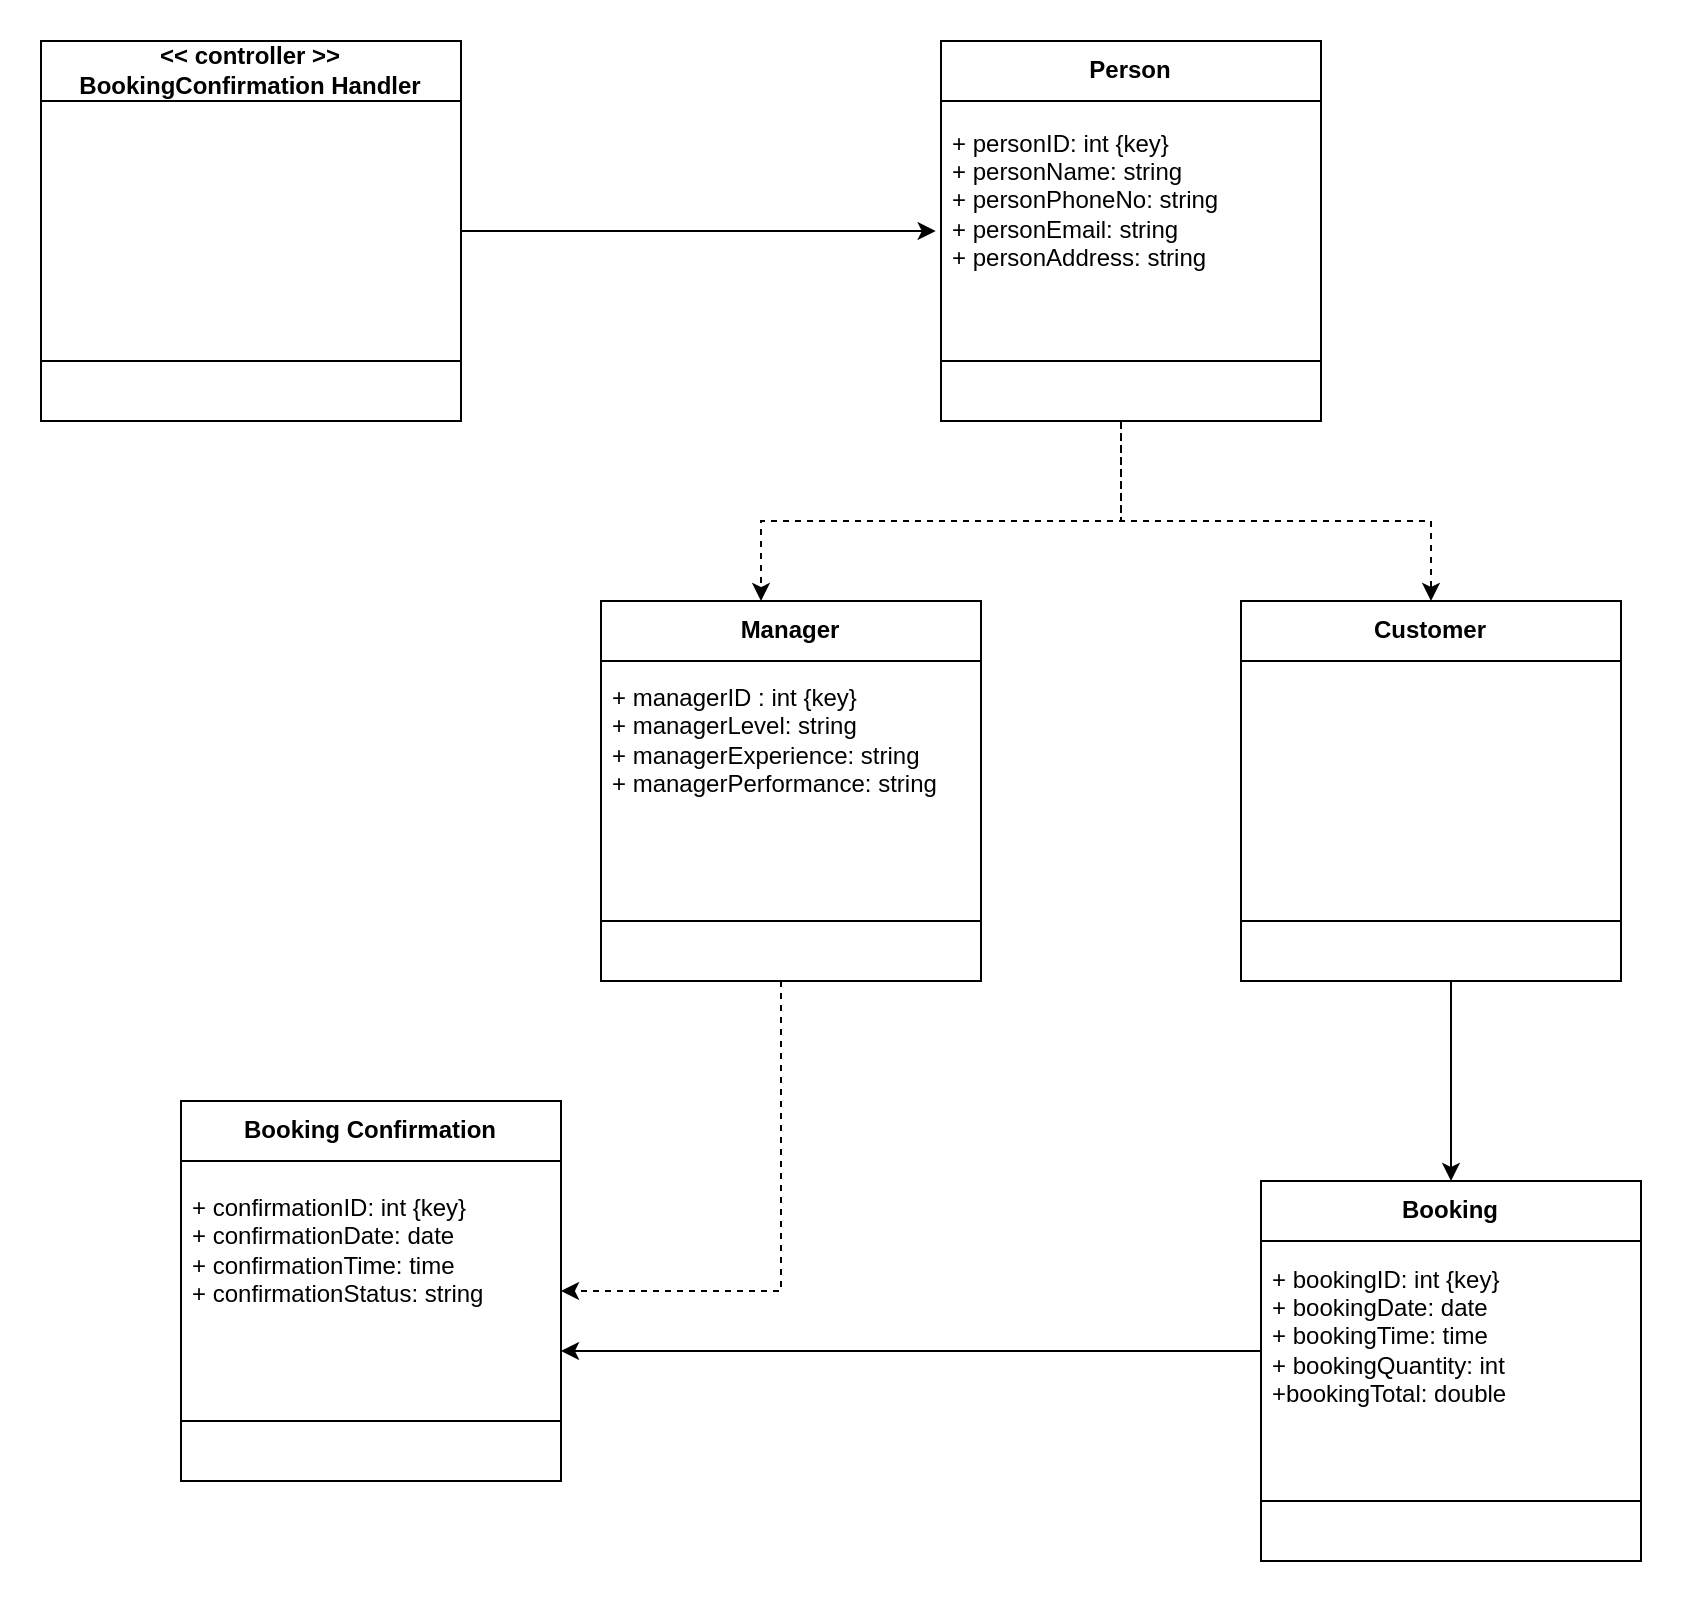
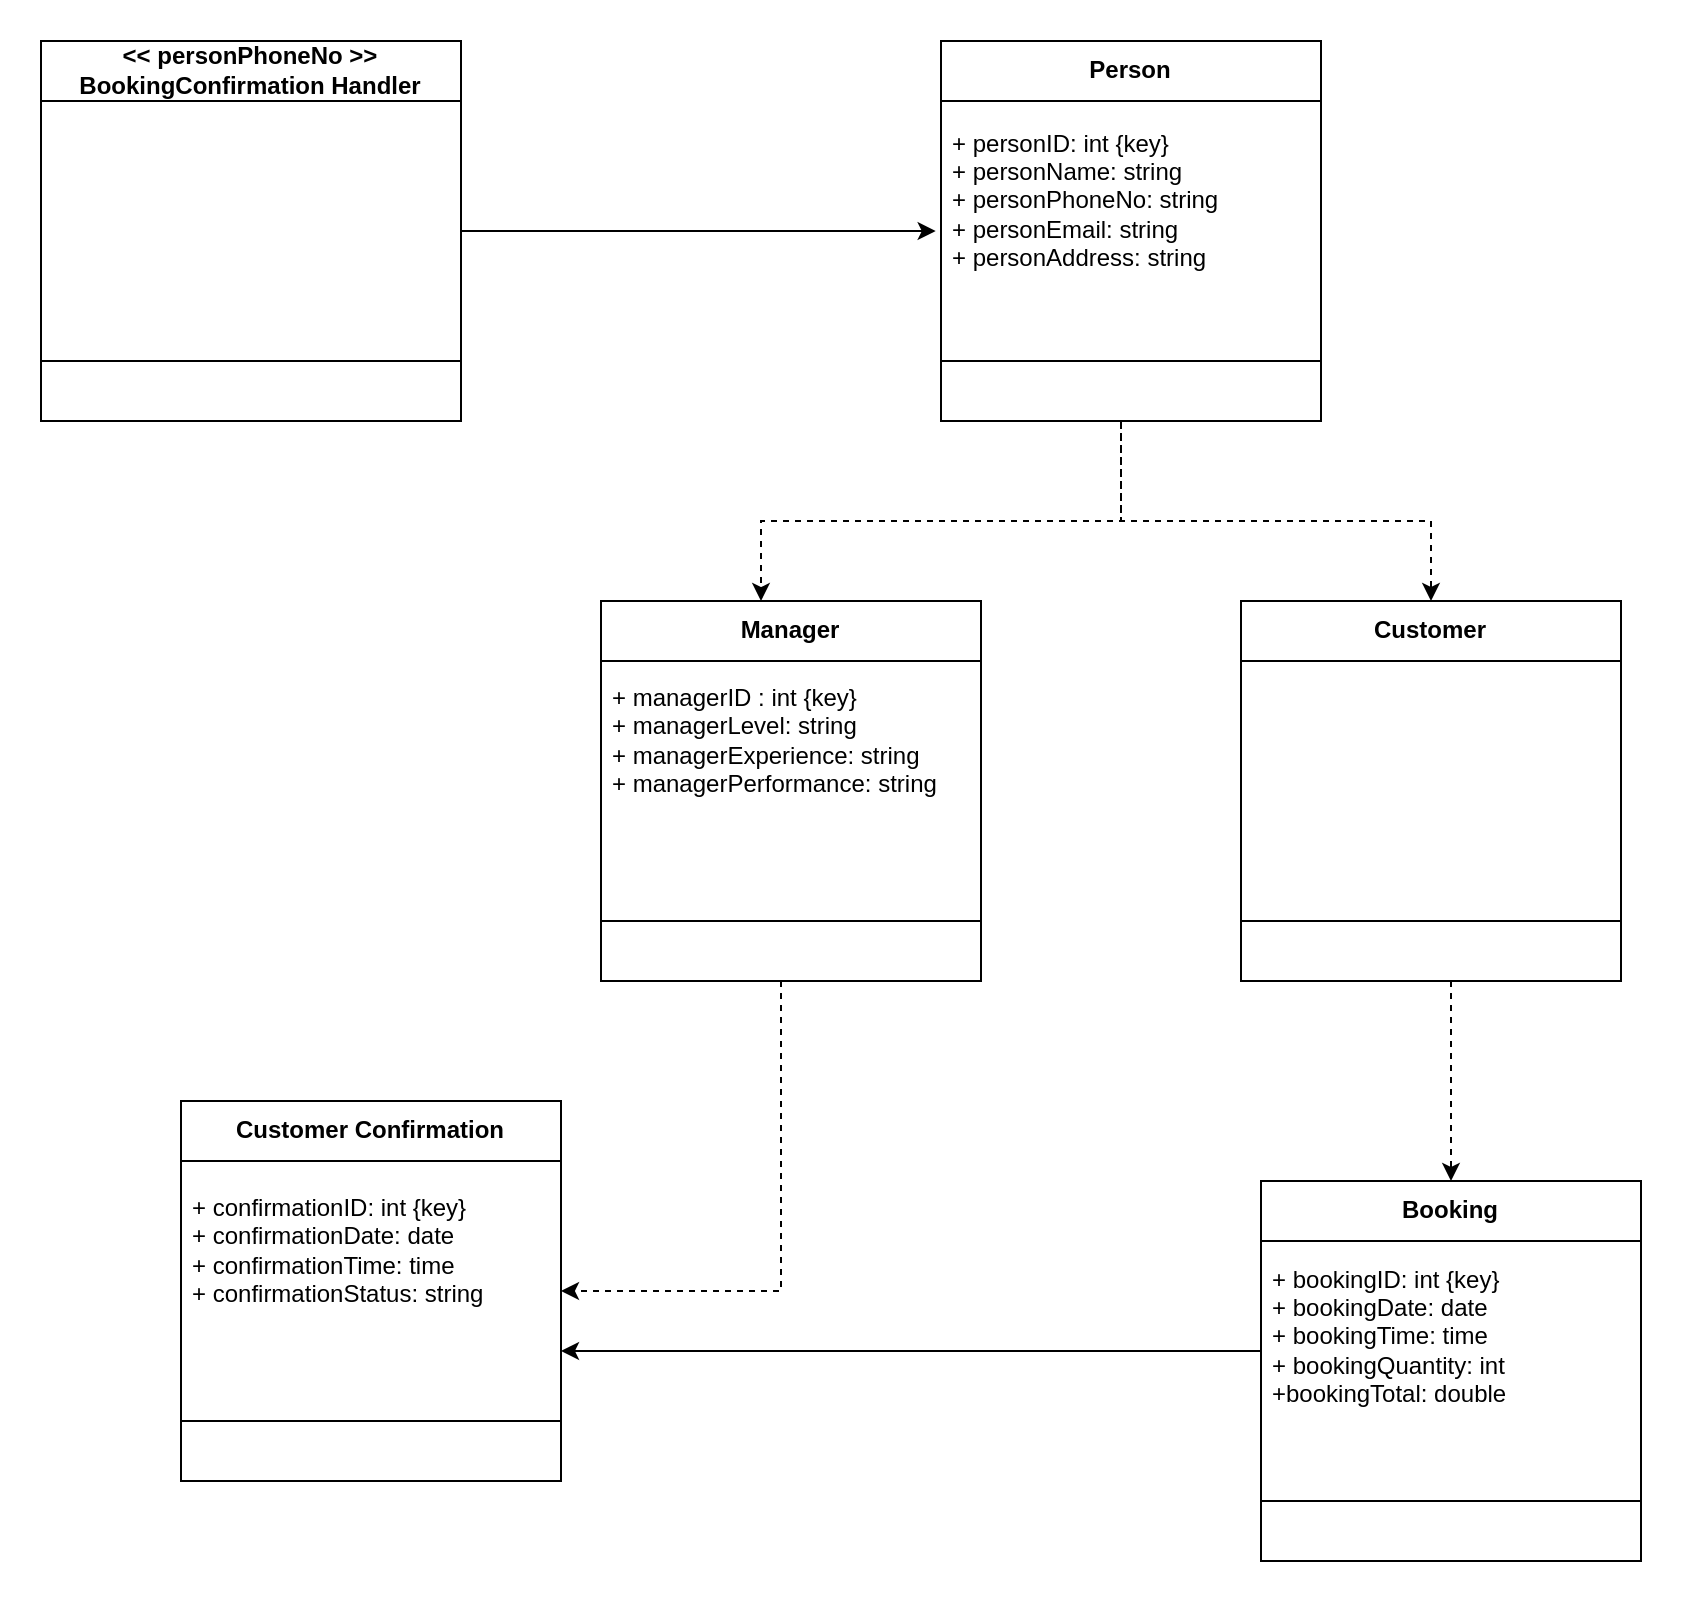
node "<< controller >> BookingConfirmation Handler": label "<< controller >> BookingConfirmation Handler" -> "<< personPhoneNo >> BookingConfirmation Handler"
edge "Customer" -> "Booking": style solid -> dashed
node "Booking Confirmation": label "Booking Confirmation" -> "Customer Confirmation"
